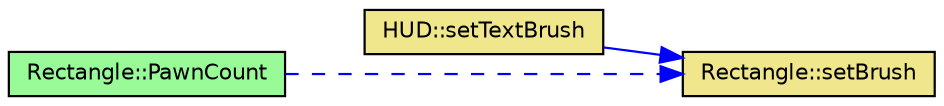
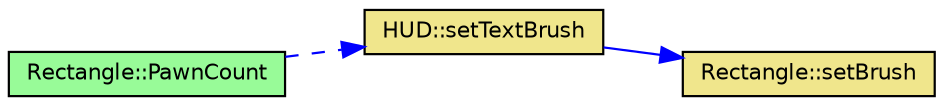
edge "Rectangle::PawnCount" -> "Rectangle::setBrush": now "Rectangle::PawnCount" -> "HUD::setTextBrush"
